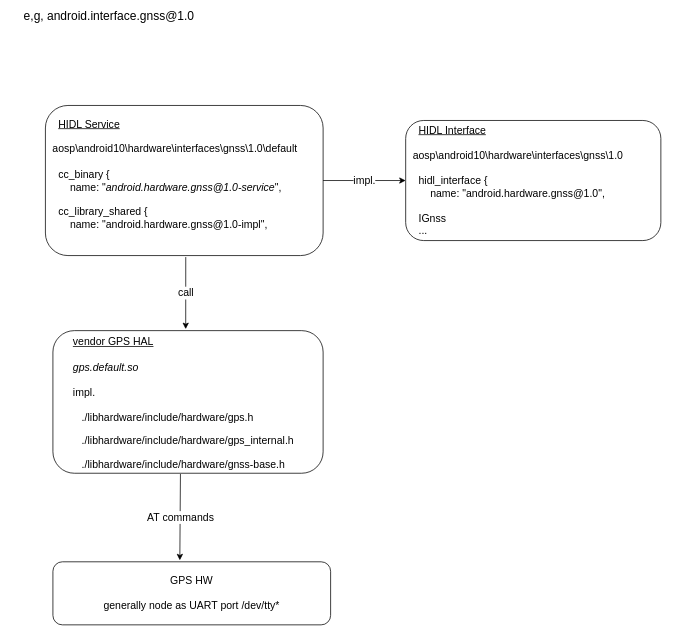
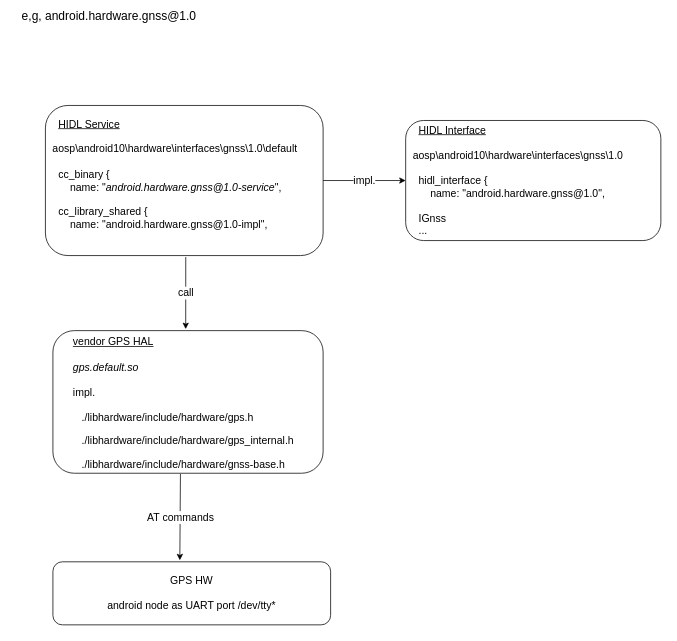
node "e,g, android.interface.gnss@1.0": label "e,g, android.interface.gnss@1.0" -> "e,g, android.hardware.gnss@1.0"
node "GPS HW generally node as UART port /dev/tty*": label "GPS HW generally node as UART port /dev/tty*" -> "GPS HW android node as UART port /dev/tty*"
